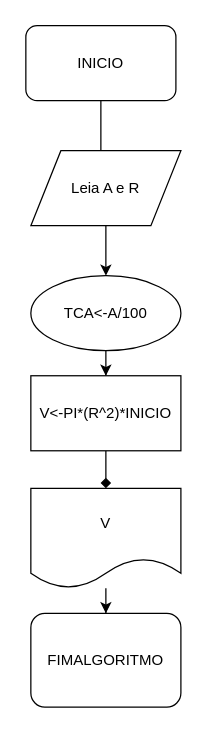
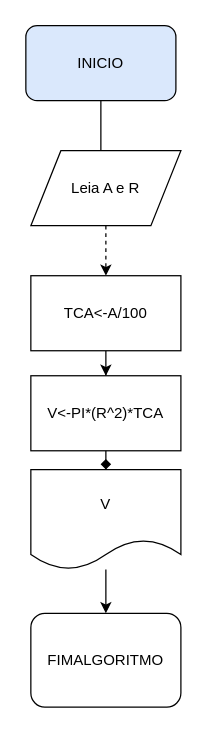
node "INICIO": fillcolor #ffffff -> #dae8fc
edge "Leia A e R" -> "TCA<-A/100": style solid -> dashed
node "TCA<-A/100": shape ellipse -> rectangle
node "V<-PI*(R^2)*INICIO": label "V<-PI*(R^2)*INICIO" -> "V<-PI*(R^2)*TCA"
node "V": moved (106, 538) -> (106, 519)
